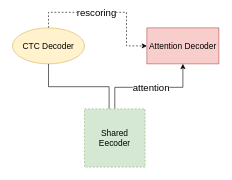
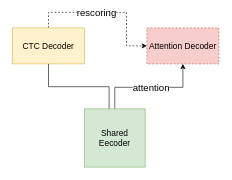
node "CTC Decoder": shape ellipse -> rectangle
node "Attention Decoder": style solid -> dashed
node "Shared Eecoder": style dashed -> solid
